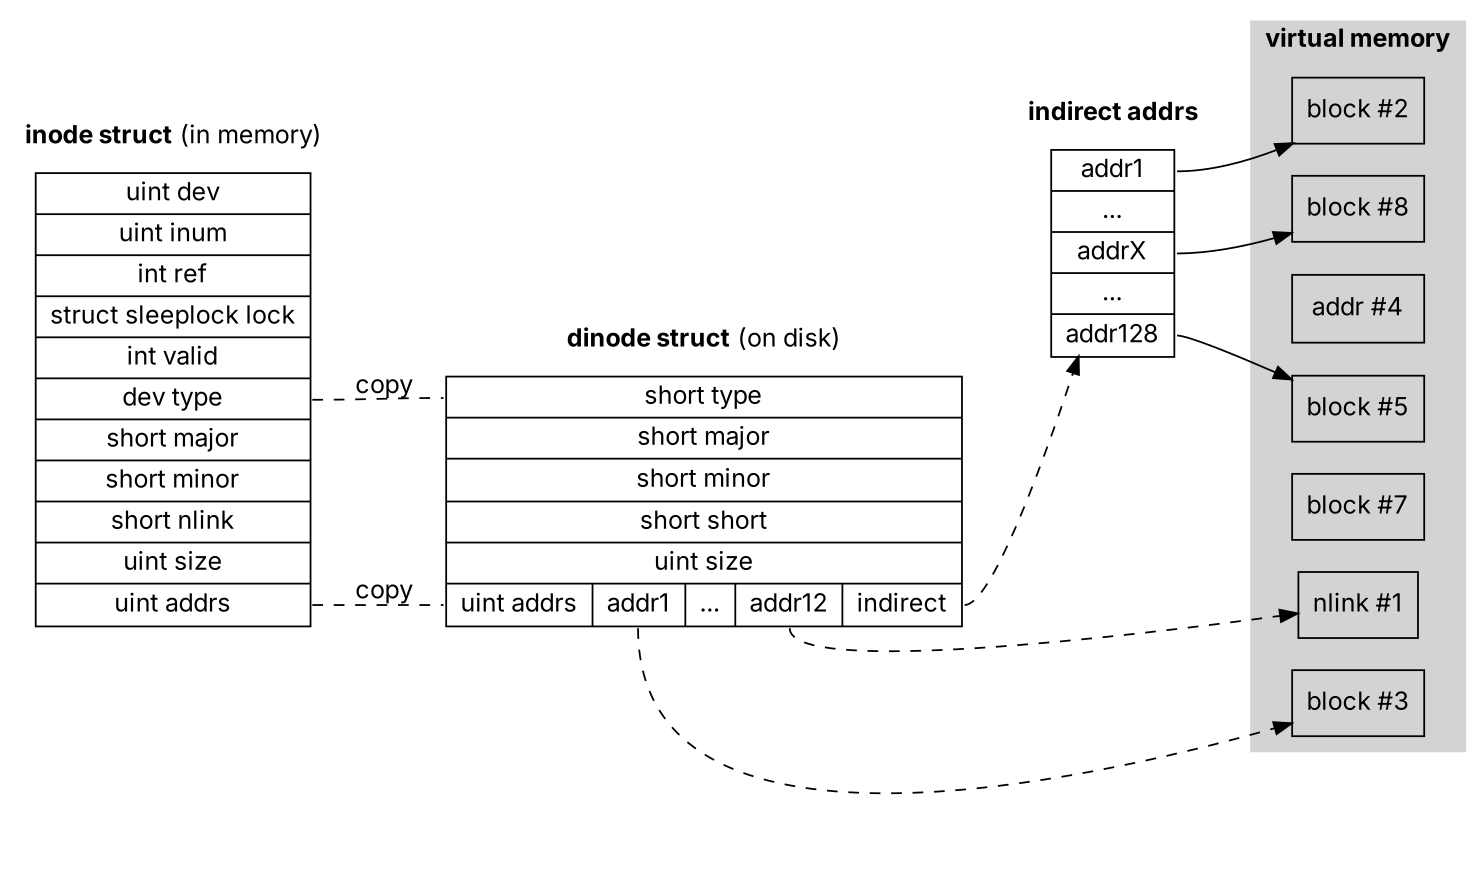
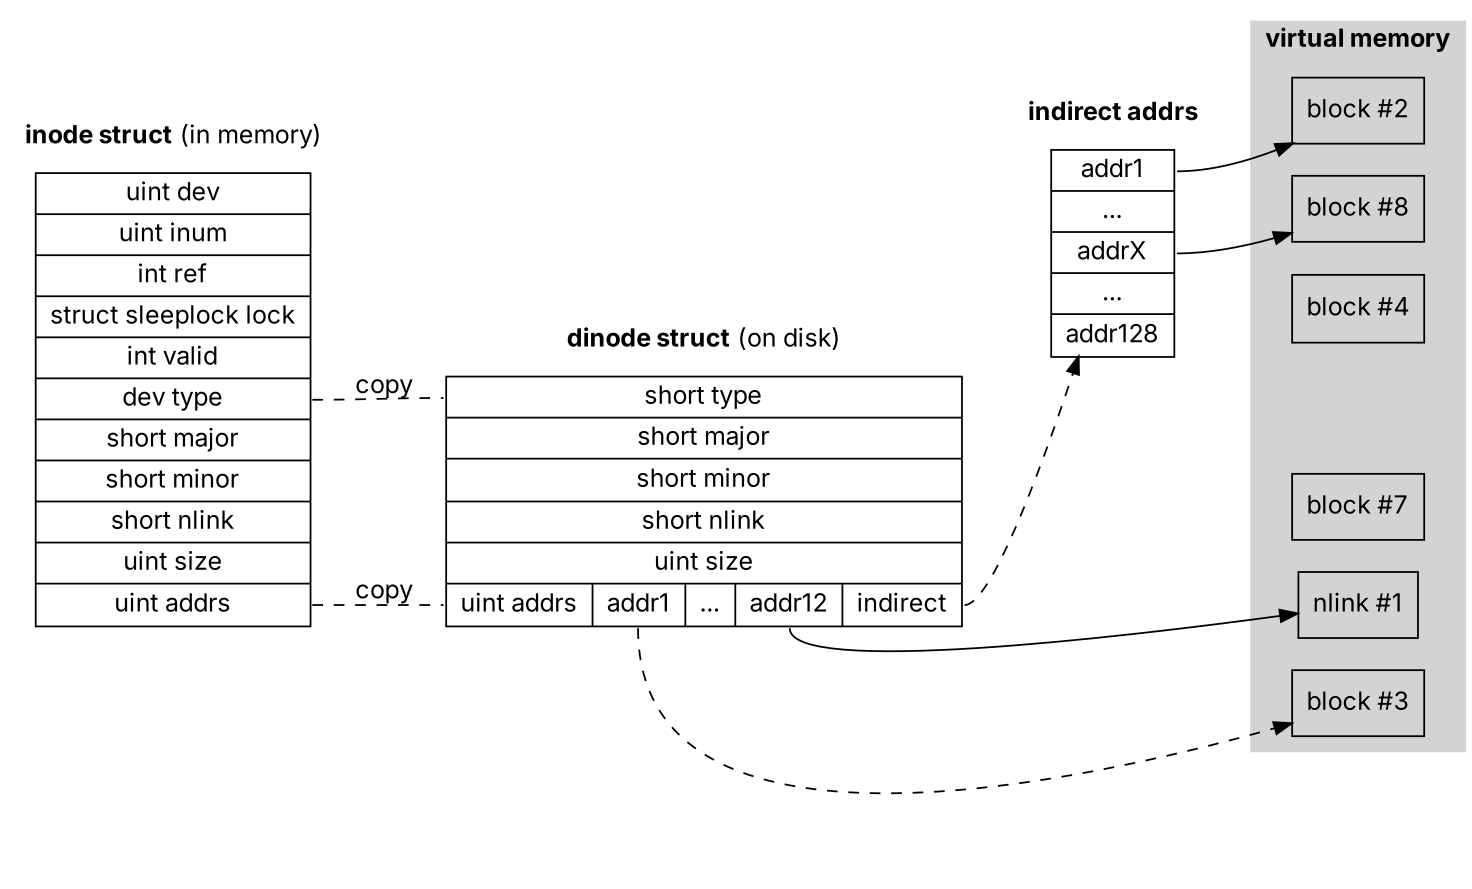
node "addr #4": label "addr #4" -> "block #4"
node "block #5": removed
node "short type": text "short short" -> "short nlink"
edge "short type" -> "nlink #1": style dashed -> solid
